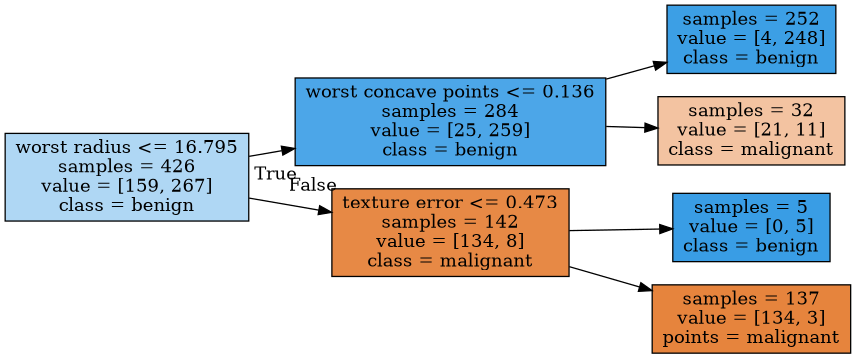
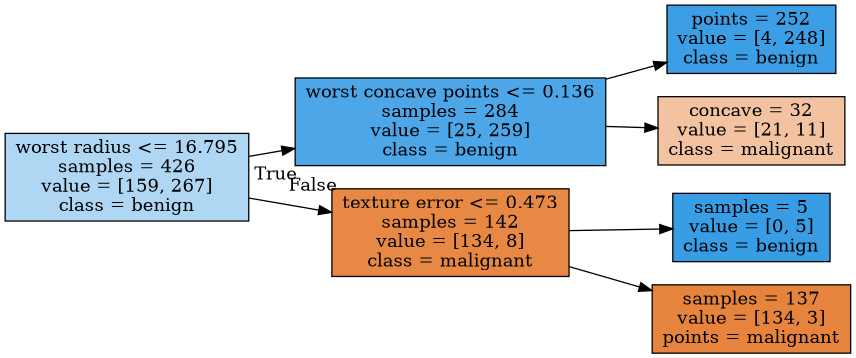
node "samples = 252 value = [4, 248] class = benign": label "samples = 252 value = [4, 248] class = benign" -> "points = 252 value = [4, 248] class = benign"
node "samples = 32 value = [21, 11] class = malignant": label "samples = 32 value = [21, 11] class = malignant" -> "concave = 32 value = [21, 11] class = malignant"
